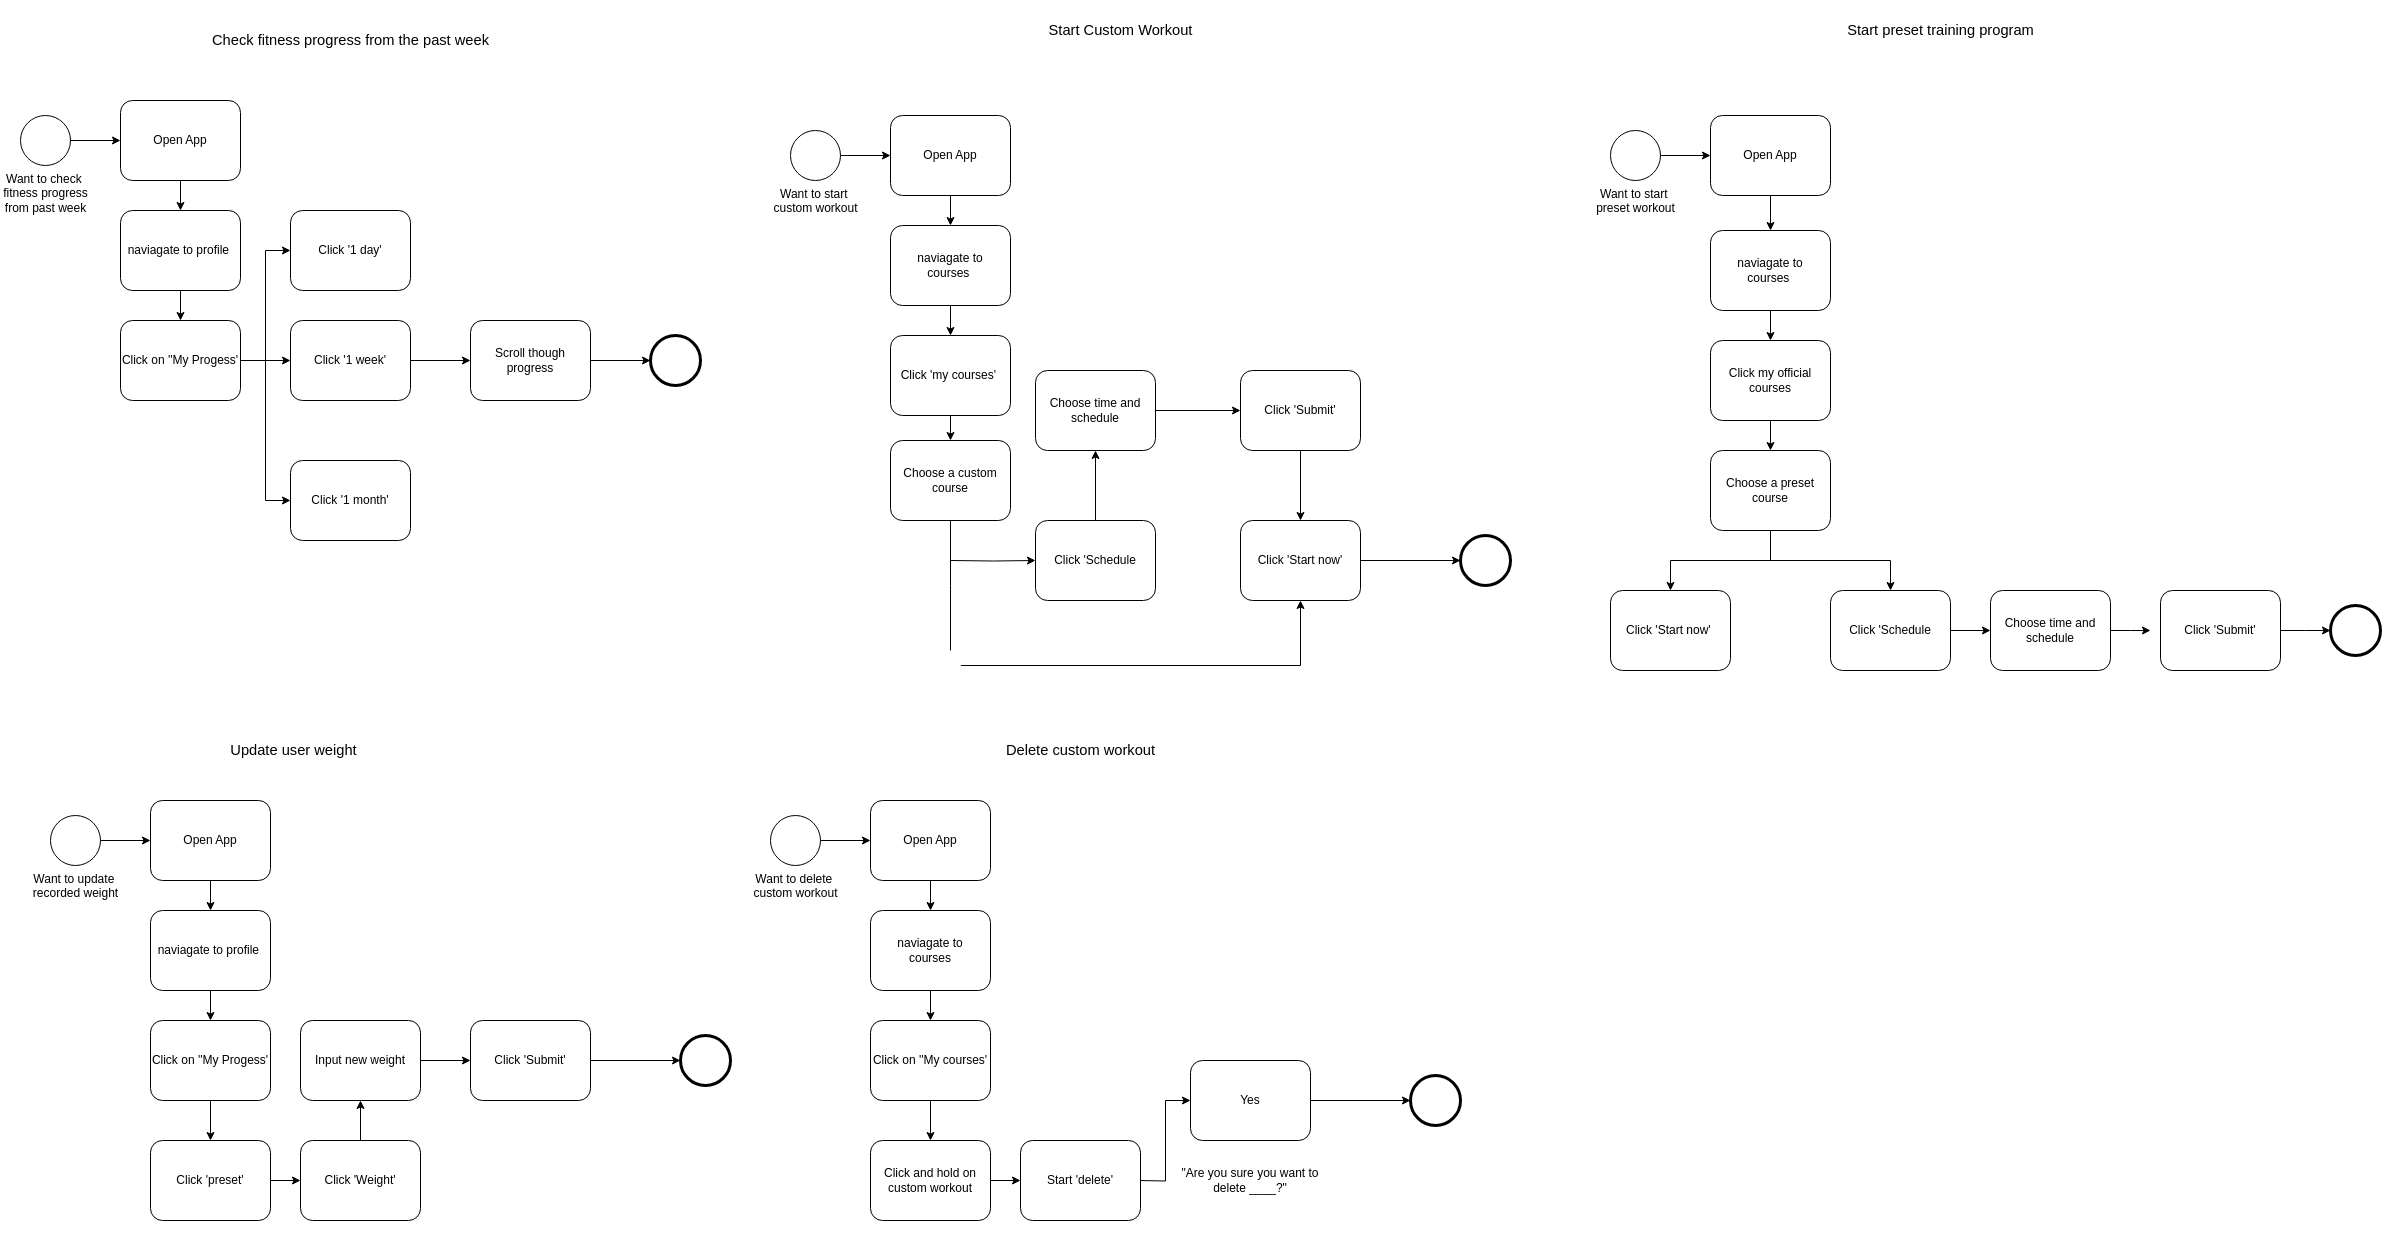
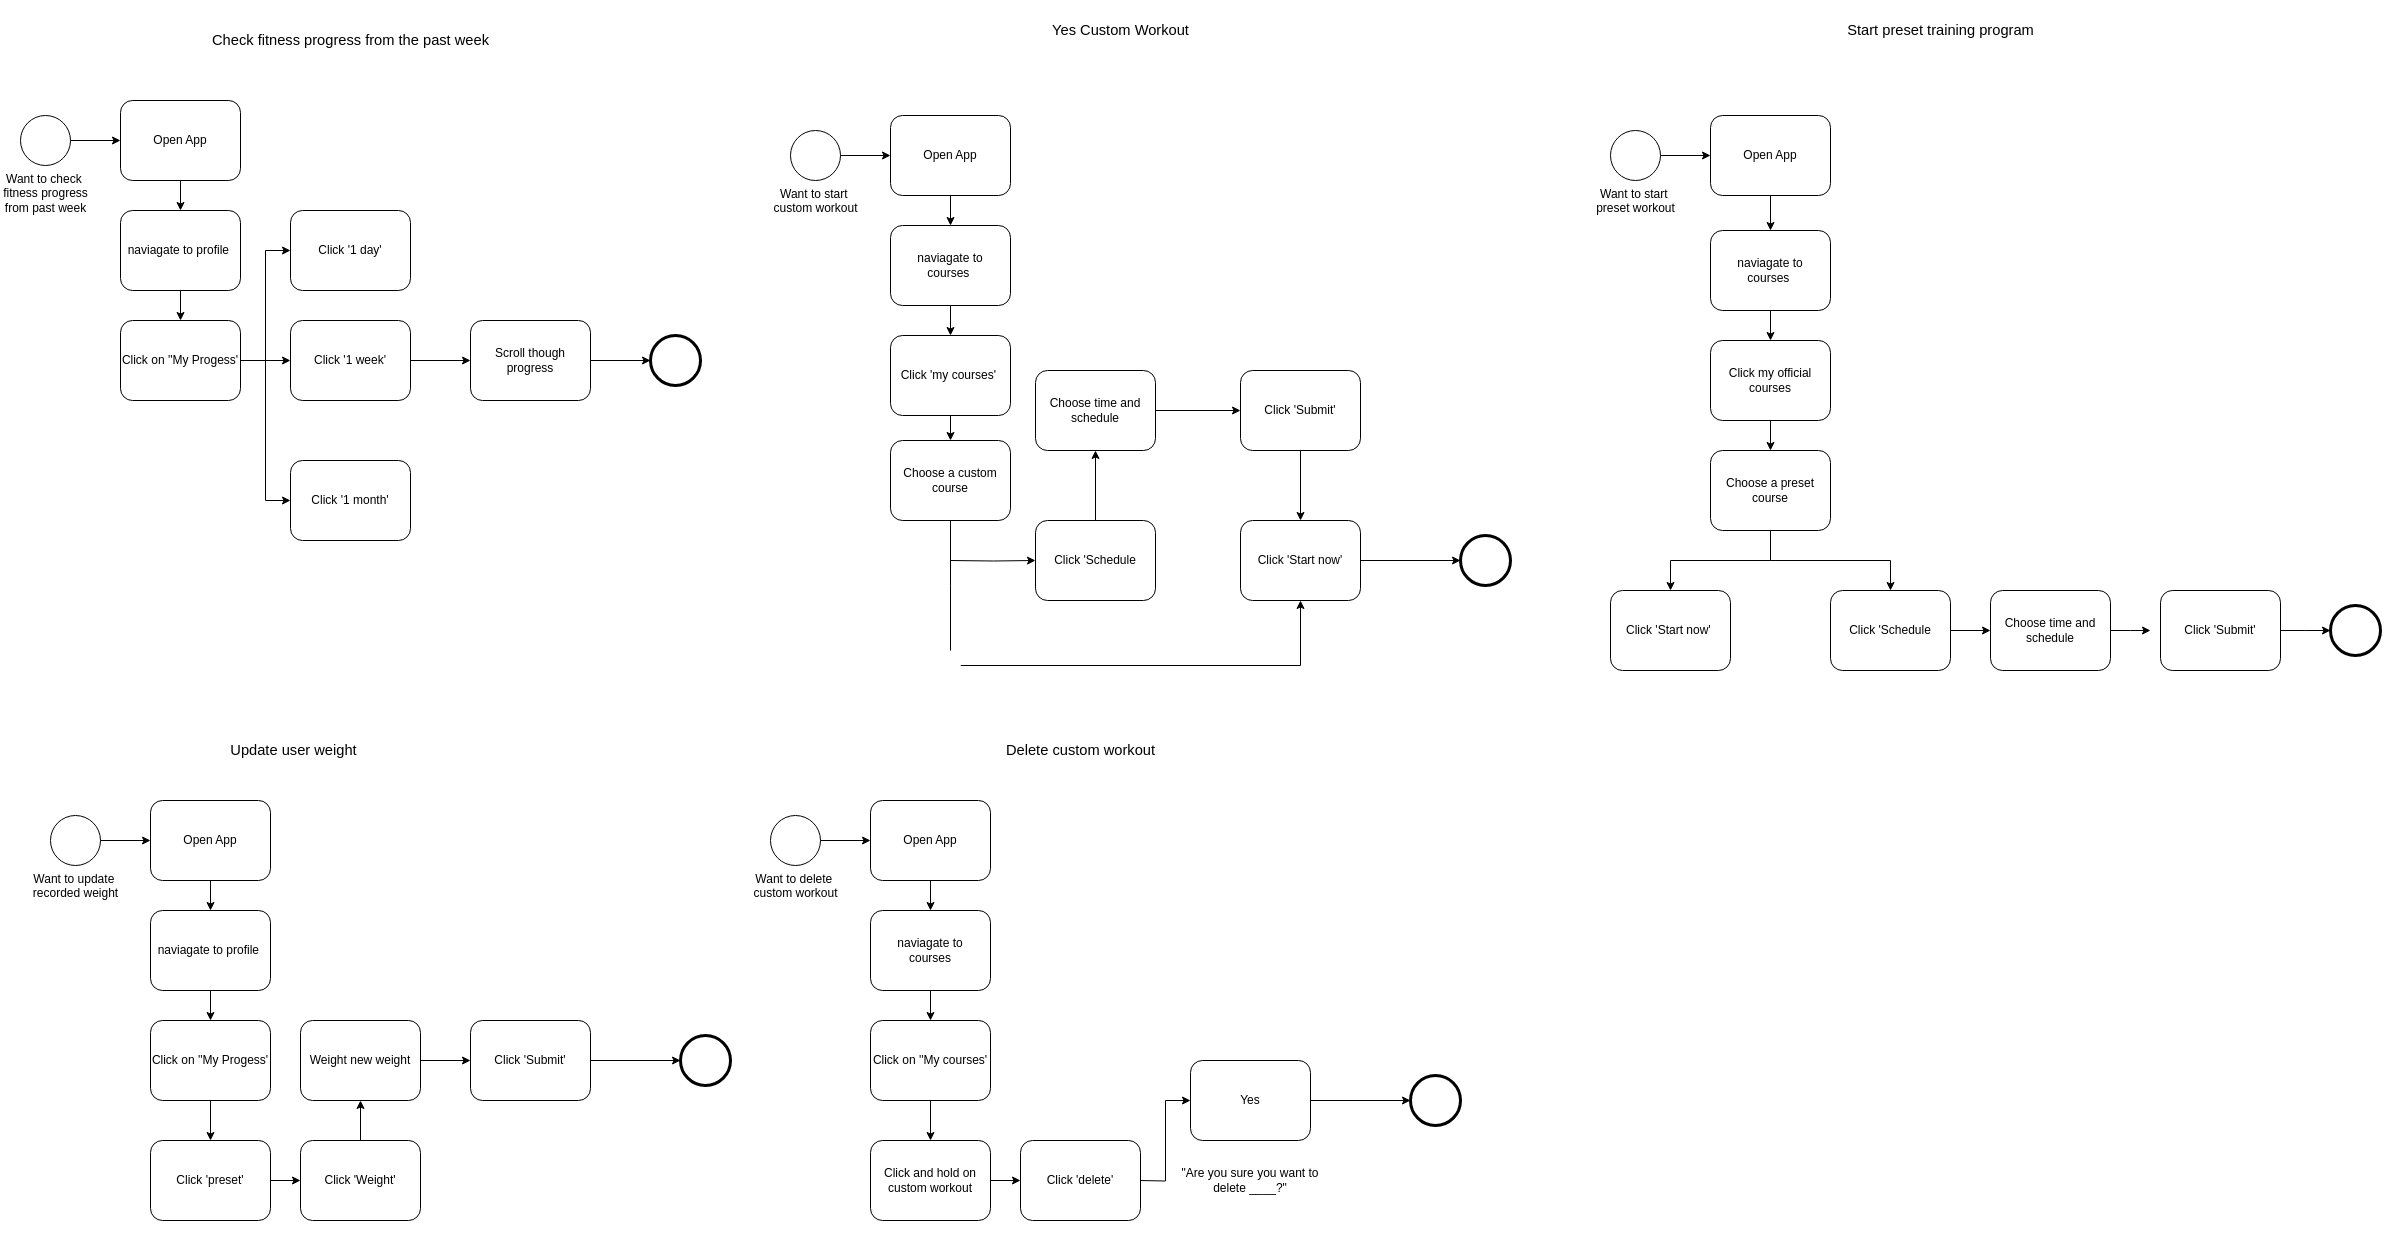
node "Start Custom Workout": label "Start Custom Workout" -> "Yes Custom Workout"
node "Input new weight": label "Input new weight" -> "Weight new weight"
node "Start 'delete'": label "Start 'delete'" -> "Click 'delete'"
